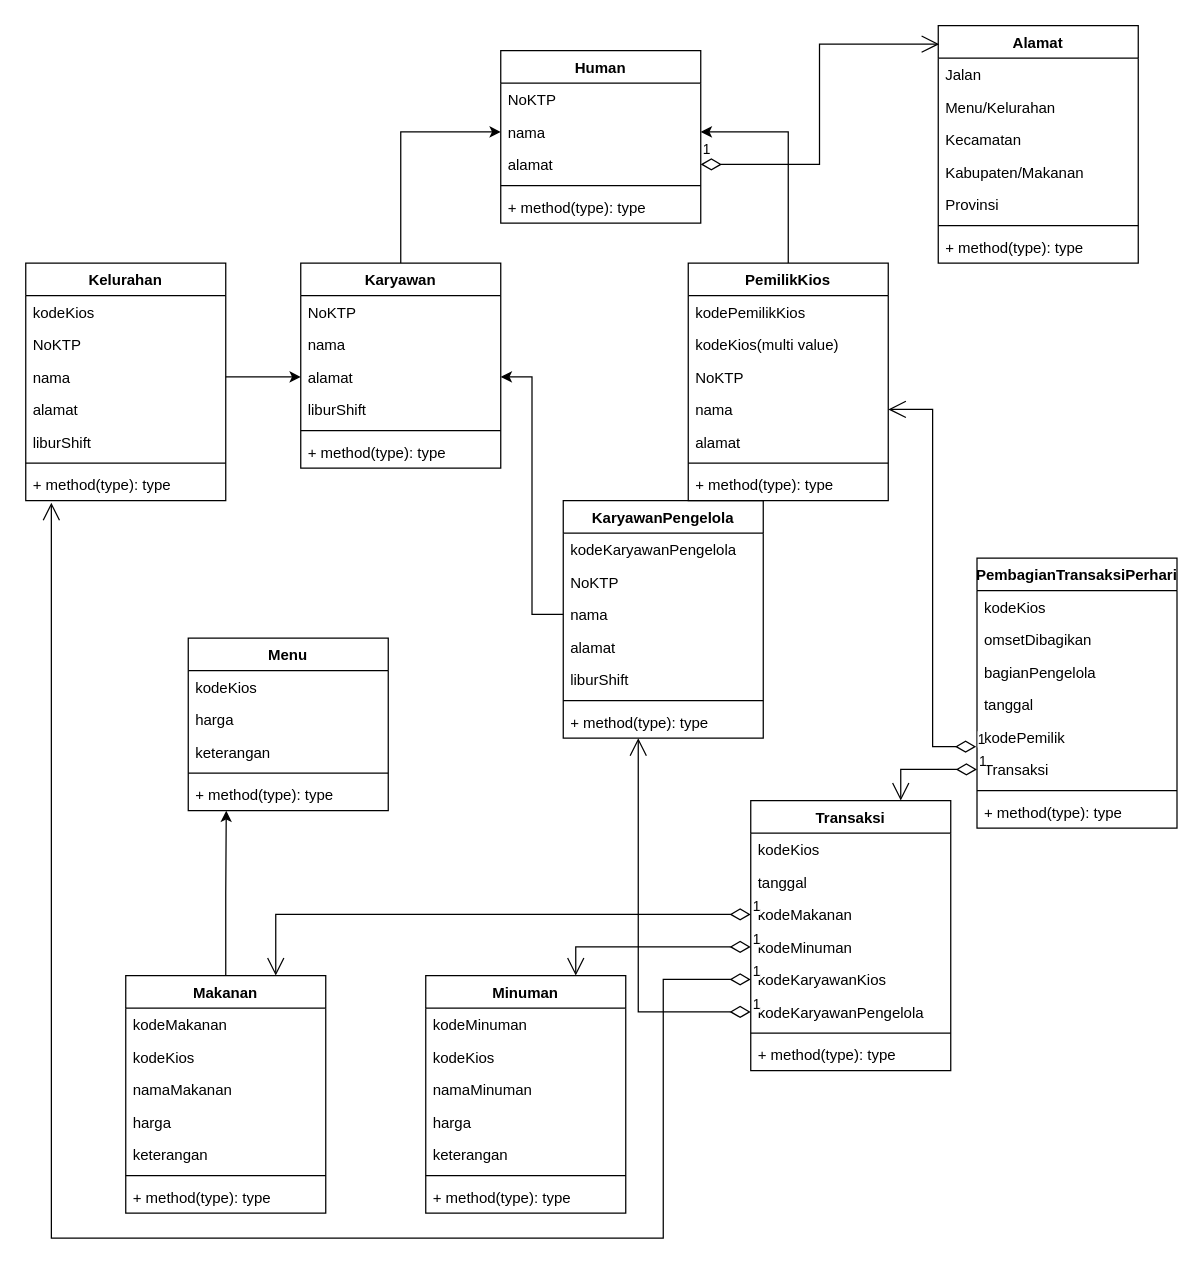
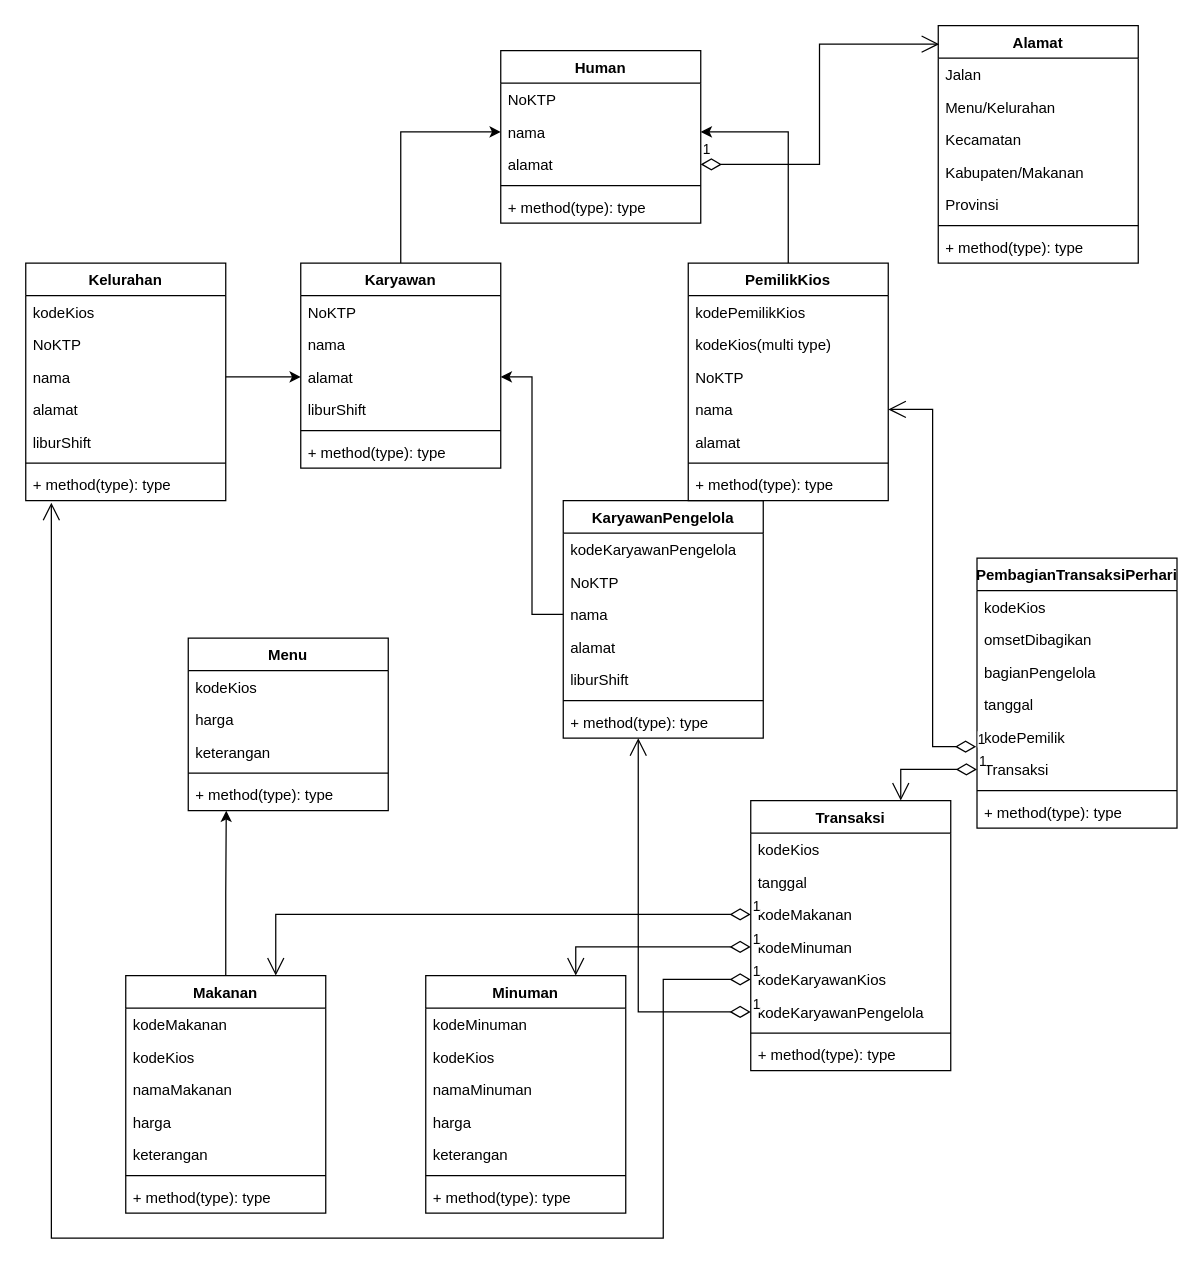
node "kodeKios(multi value)": label "kodeKios(multi value)" -> "kodeKios(multi type)"
